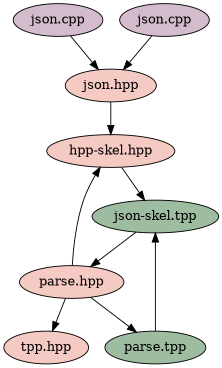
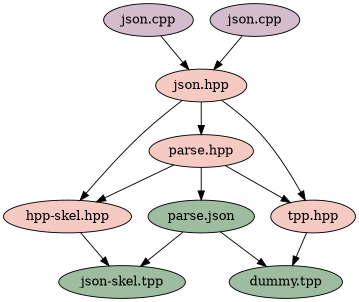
edge "json.hpp" -> "tpp.hpp": added
edge "json-skel.tpp" -> "parse.hpp": now "json.hpp" -> "parse.hpp"
node "dummy.tpp": added
node "parse.tpp": label "parse.tpp" -> "parse.json"
